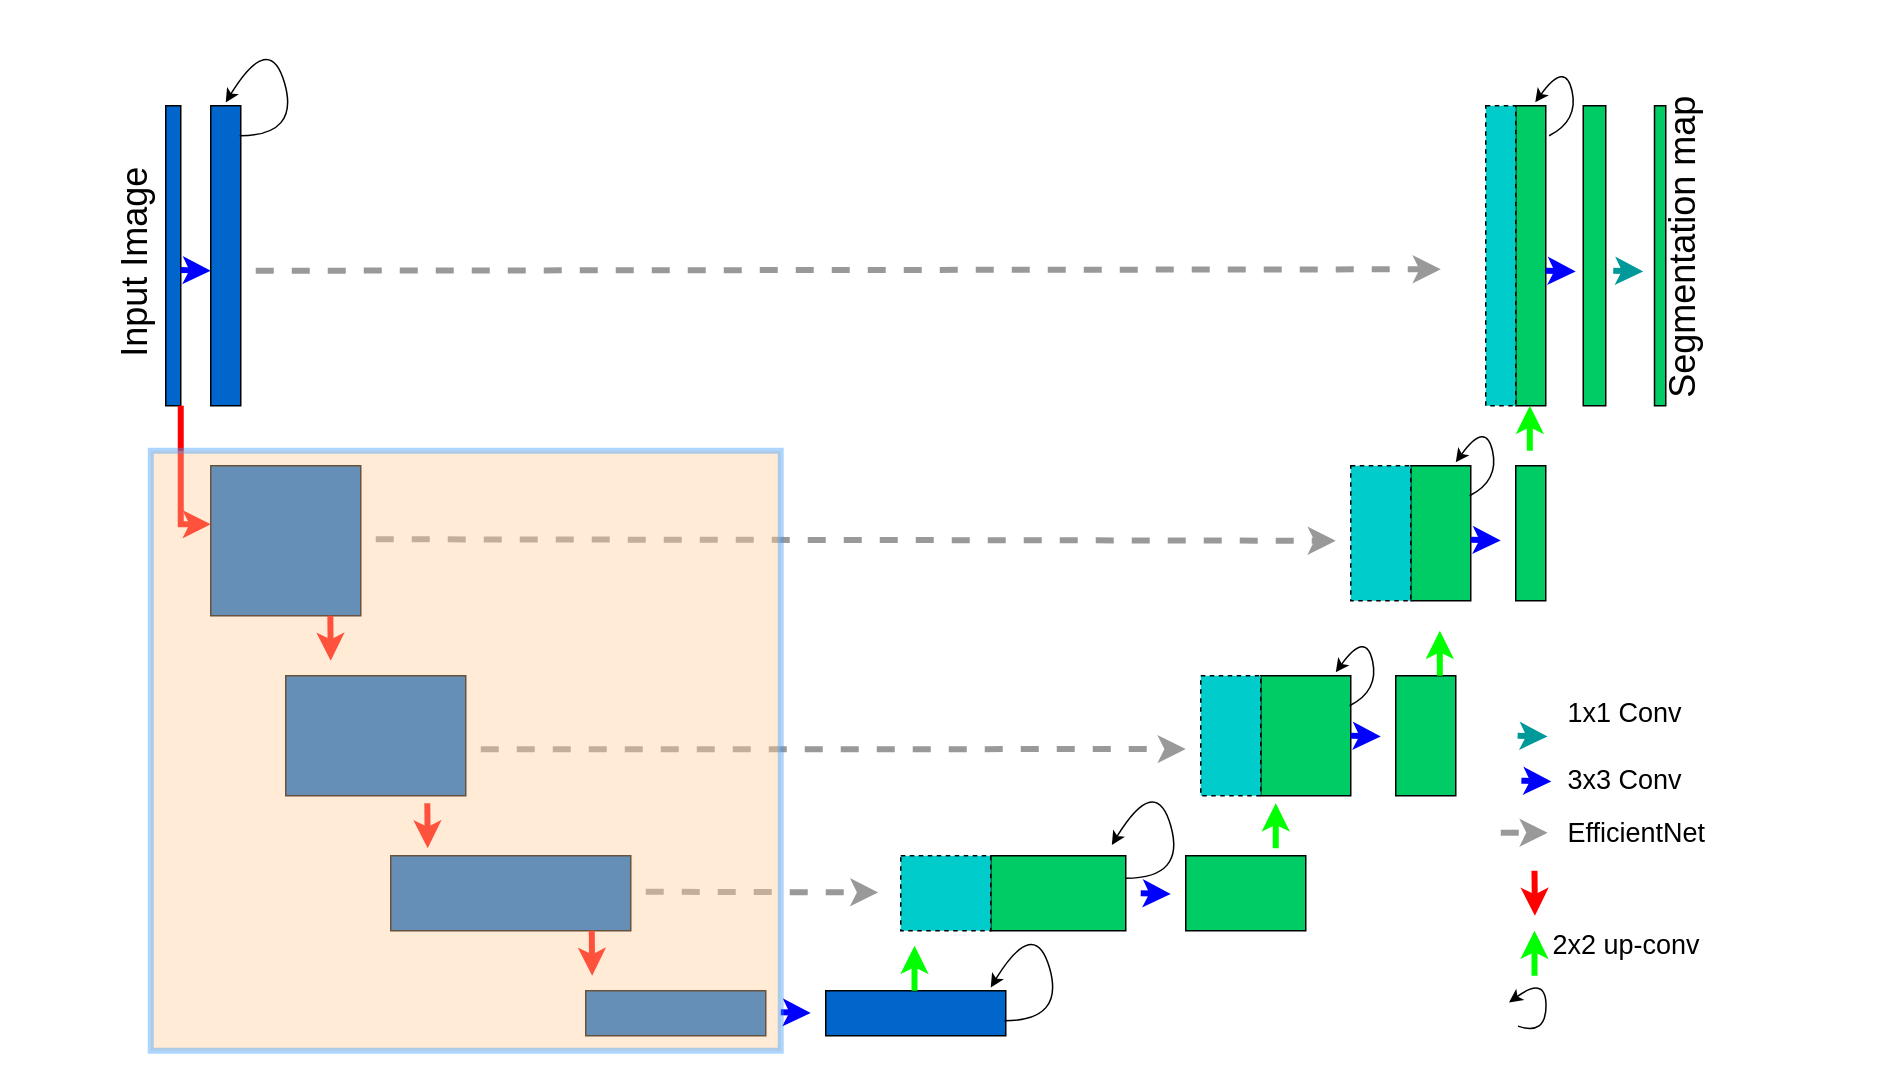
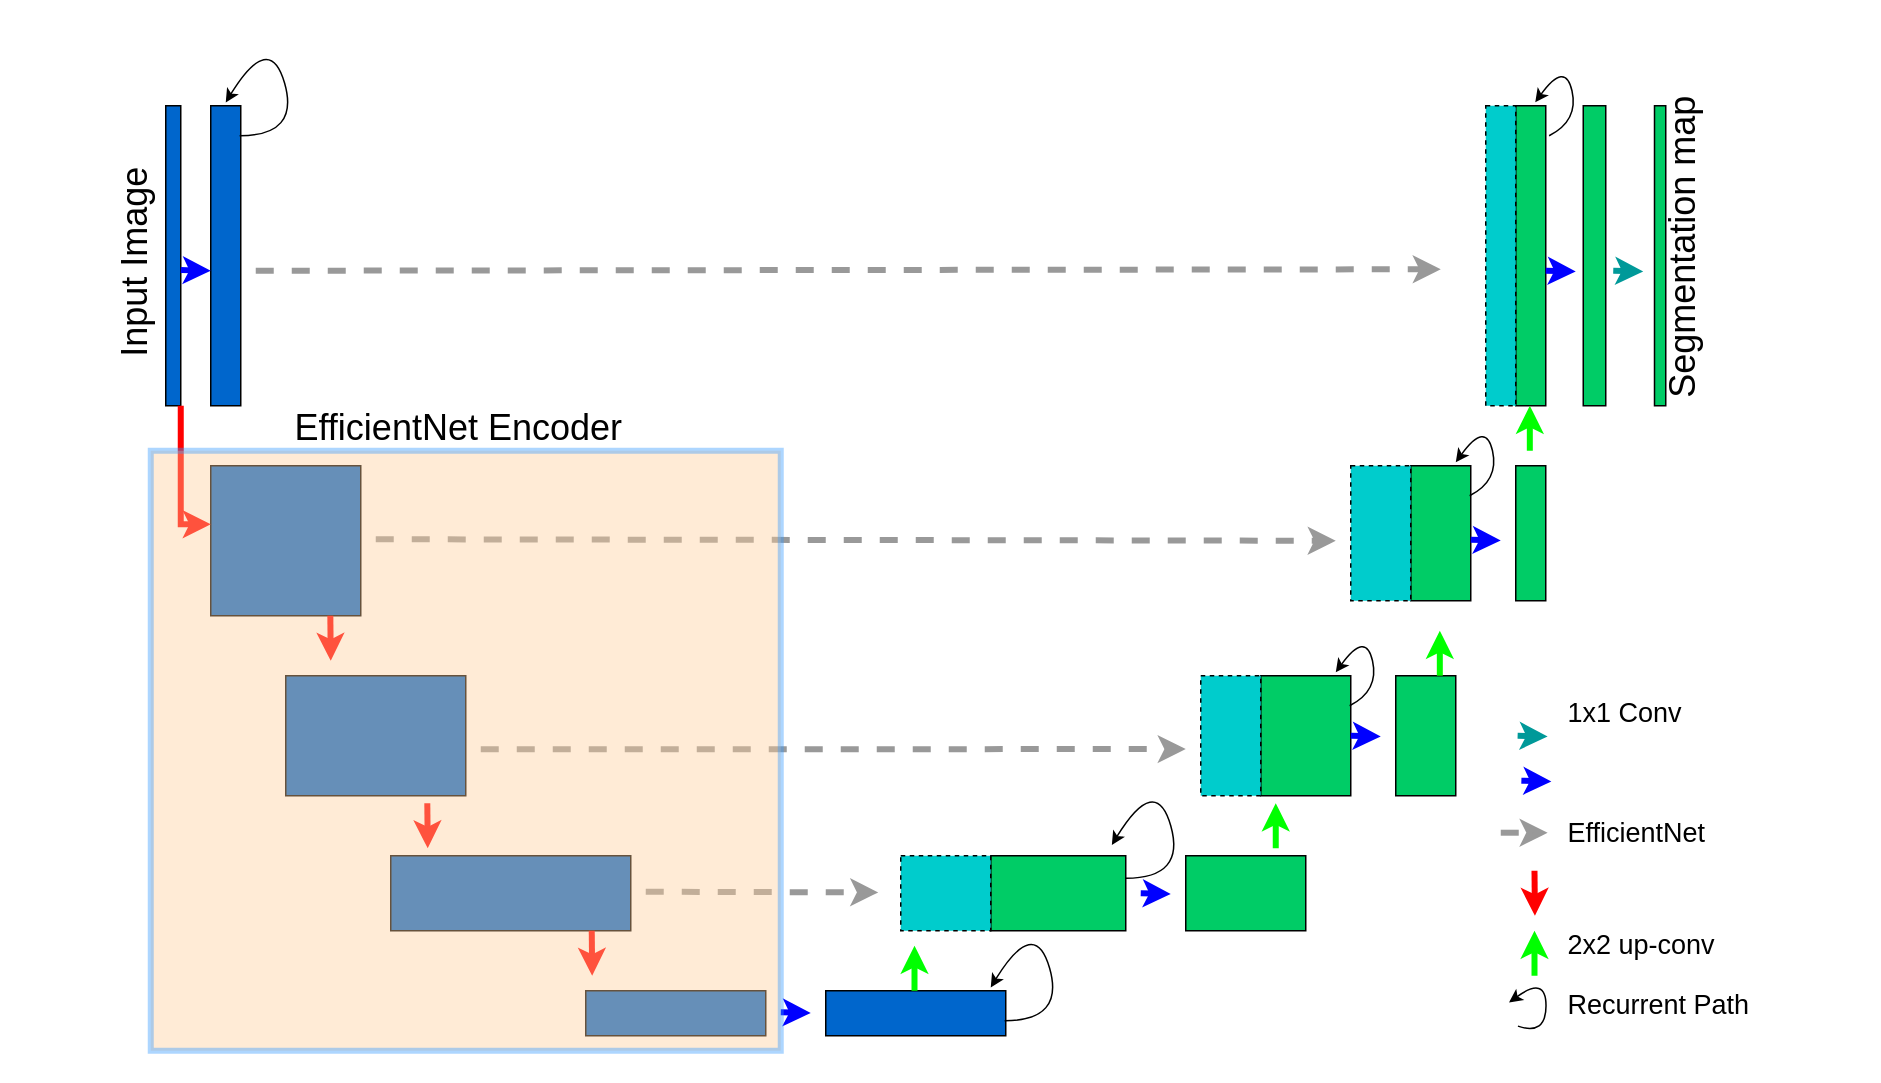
node "EfficientNet Encoder": added
node "3x3 Conv": removed
node "2x2 up-conv": moved (1632, 946) -> (1647, 946)
node "Recurrent Path": added
